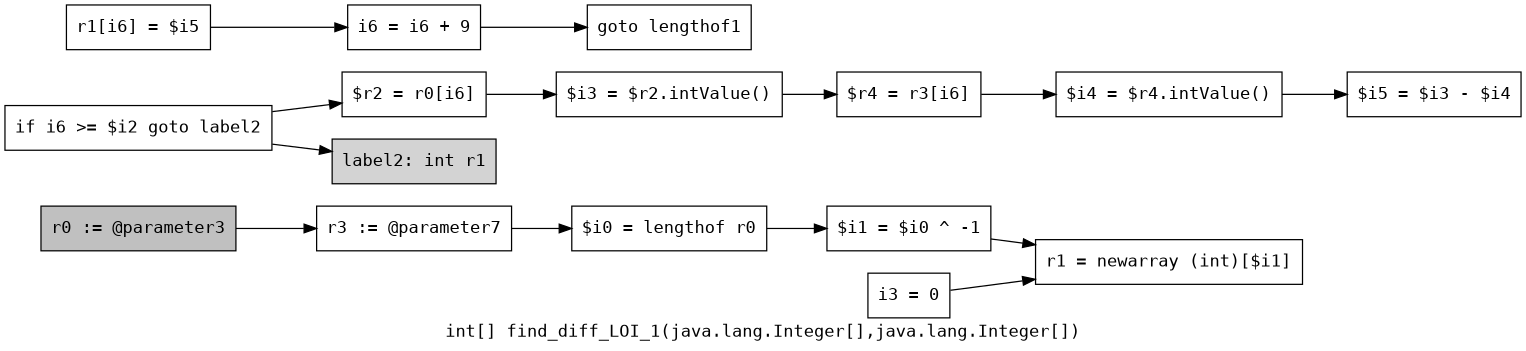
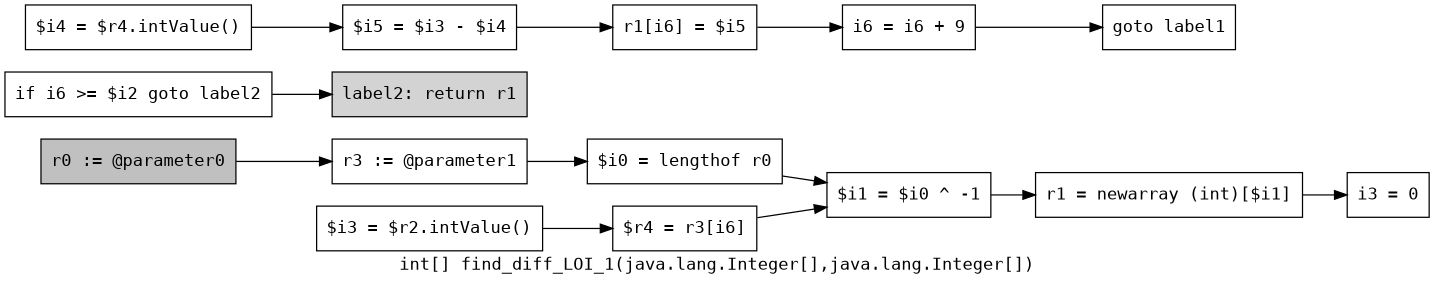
edge "$i5 = $i3 - $i4" -> "r1[i6] = $i5": added
node "goto lengthof1": label "goto lengthof1" -> "goto label1"
node "$r2 = r0[i6]": removed
edge "$r4 = r3[i6]" -> "$i4 = $r4.intValue()": now "$r4 = r3[i6]" -> "$i1 = $i0 ^ -1"
node "label2: int r1": label "label2: int r1" -> "label2: return r1"
node "r0 := @parameter3": label "r0 := @parameter3" -> "r0 := @parameter0"
node "r3 := @parameter7": label "r3 := @parameter7" -> "r3 := @parameter1"
edge "i3 = 0" -> "r1 = newarray (int)[$i1]": reversed
